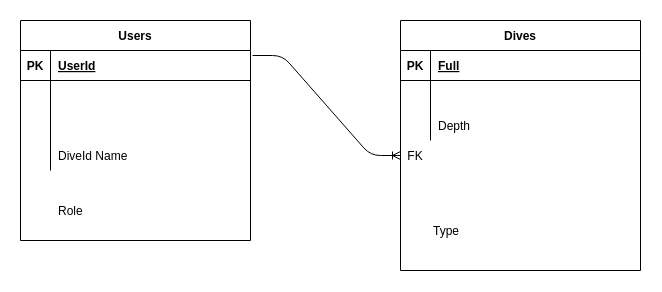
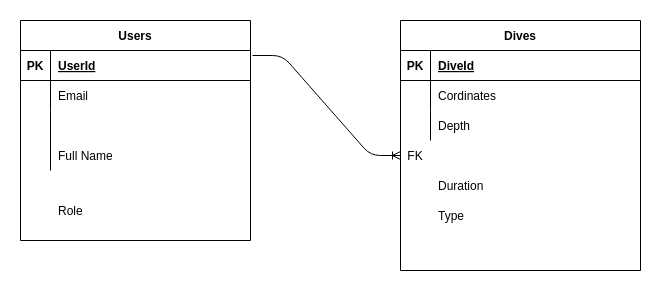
node "Full": label "Full" -> "DiveId"
node "Email": added
node "Cordinates": added
node "DiveId Name": label "DiveId Name" -> "Full Name"
node "Duration": added
node "Type": moved (531, 231) -> (536, 216)
